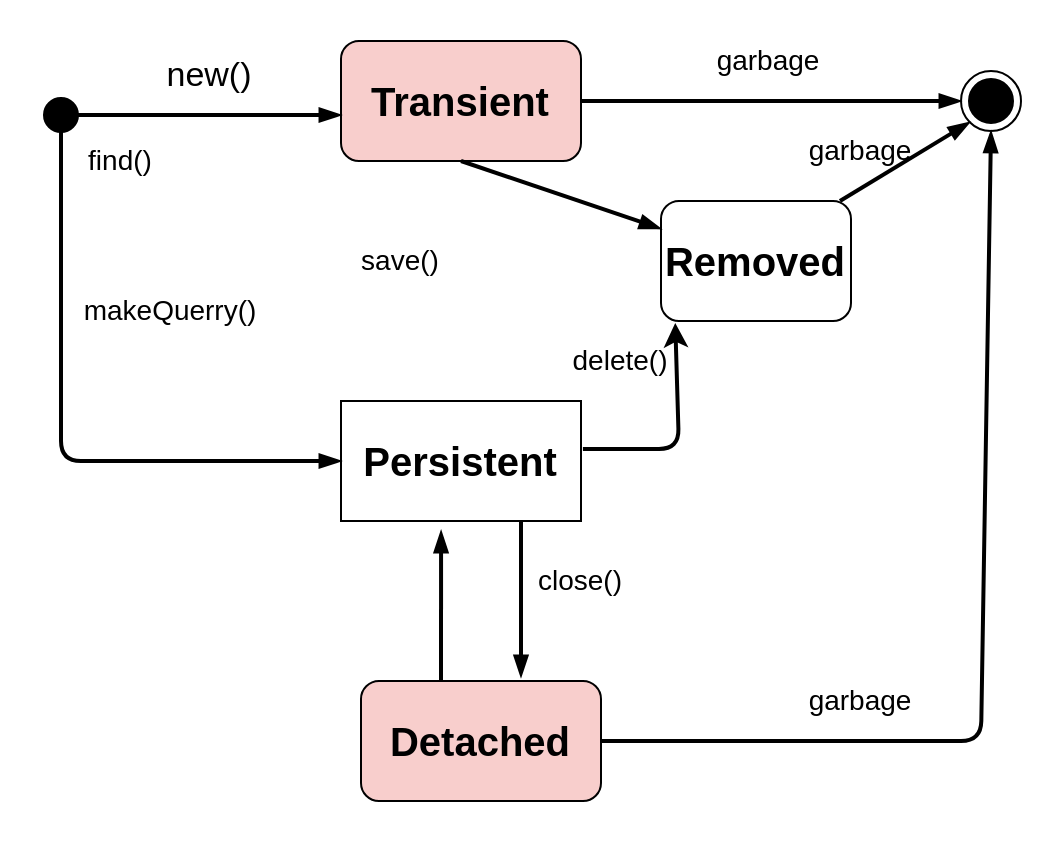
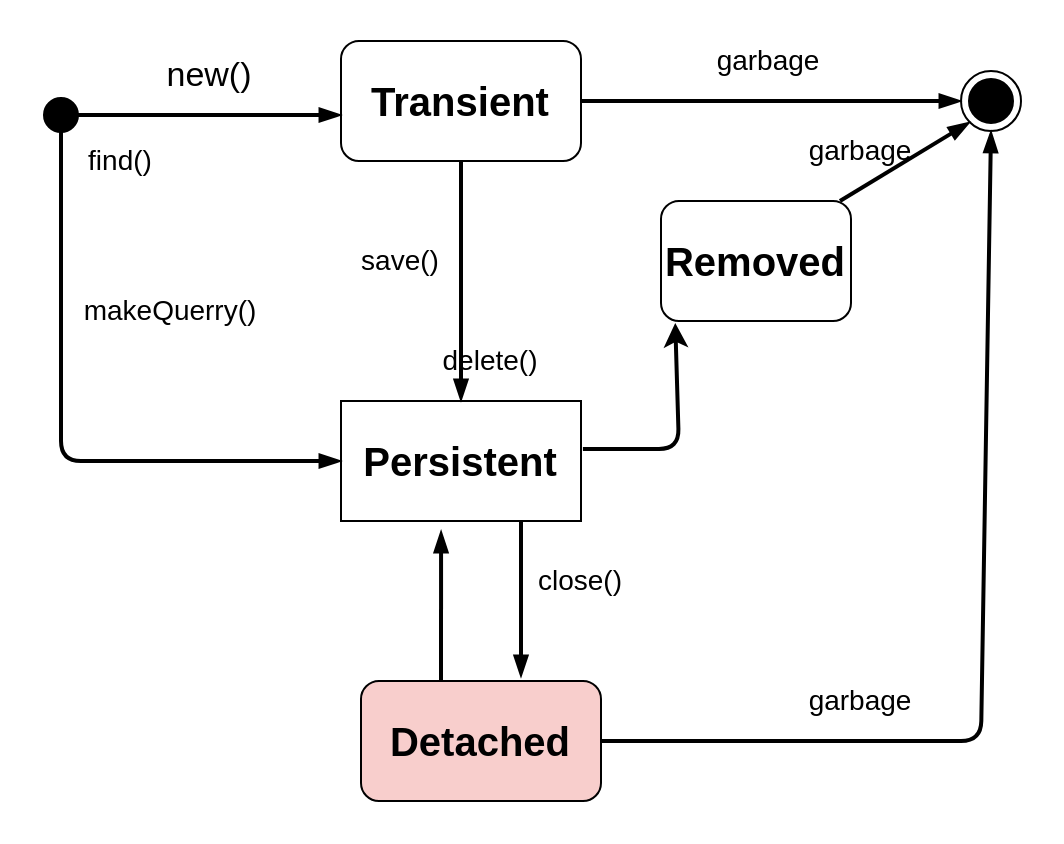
node "Transient": fillcolor #f8cecc -> #ffffff
edge "Transient" -> "Removed": now "Transient" -> "Persistent"
node "delete()": moved (621, 361) -> (491, 361)
